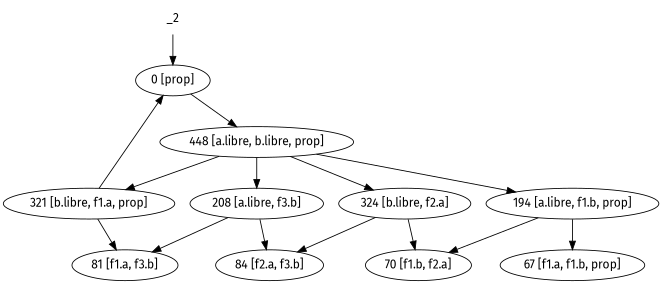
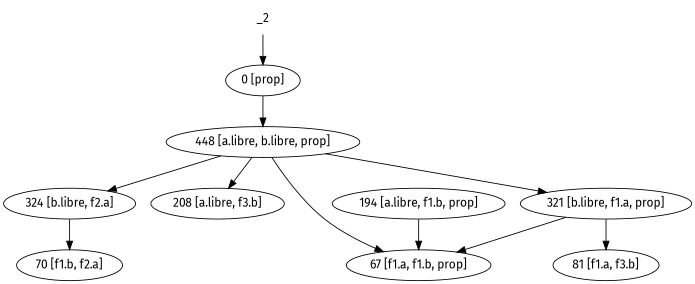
edge "321 [b.libre, f1.a, prop]" -> "0 [prop]": now "321 [b.libre, f1.a, prop]" -> "67 [f1.a, f1.b, prop]"
edge "448 [a.libre, b.libre, prop]" -> "194 [a.libre, f1.b, prop]": now "448 [a.libre, b.libre, prop]" -> "67 [f1.a, f1.b, prop]"
edge "208 [a.libre, f3.b]" -> "81 [f1.a, f3.b]": removed
edge "194 [a.libre, f1.b, prop]" -> "70 [f1.b, f2.a]": removed
node "84 [f2.a, f3.b]": removed
